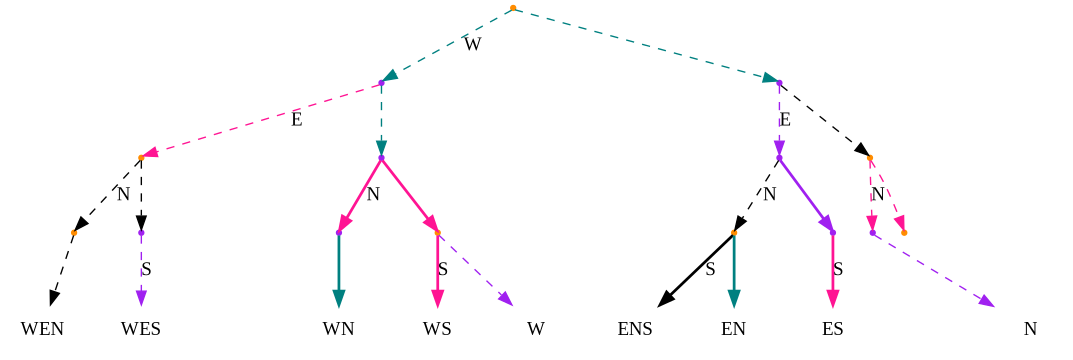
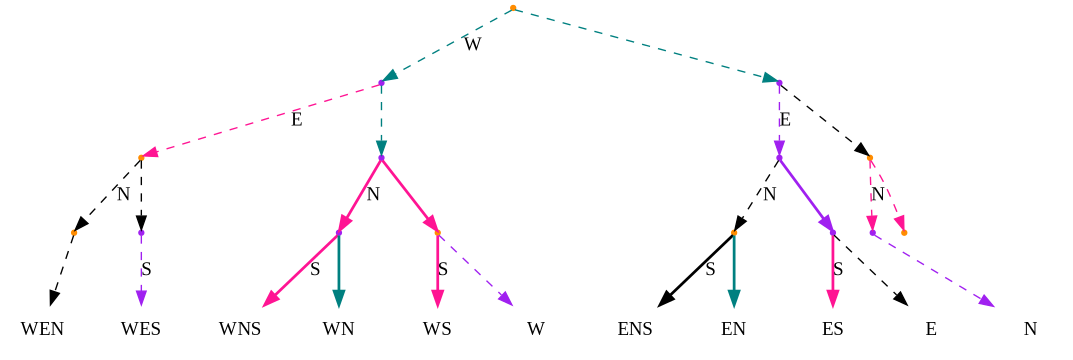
node "WNS": added
node "E": added
